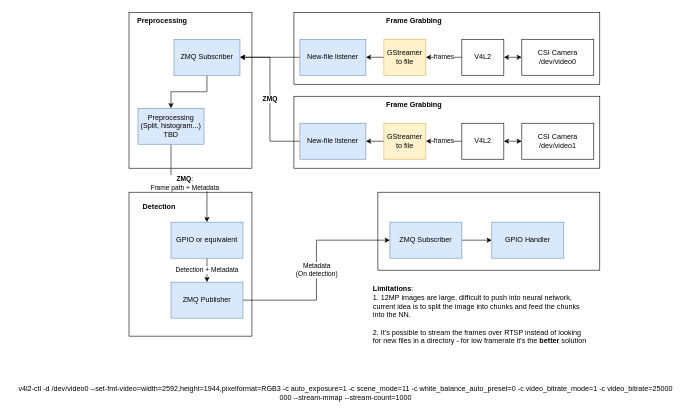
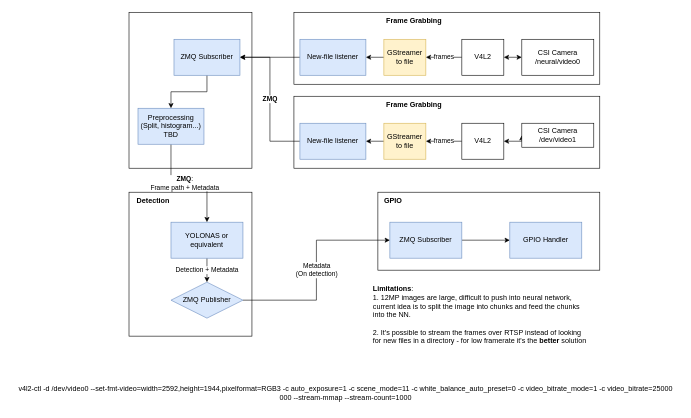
node "Preprocessing": removed
node "CSI Camera /dev/video0": label "CSI Camera /dev/video0" -> "CSI Camera /neural/video0"
node "CSI Camera /dev/video1": size 72x36 -> 72x24
node "GPIO": added
node "Detection": moved (159, 207) -> (153, 201)
node "GPIO or equivalent": label "GPIO or equivalent" -> "YOLONAS or equivalent"
node "GPIO Handler": moved (528, 240) -> (546, 240)
node "ZMQ Publisher": shape rectangle -> diamond
